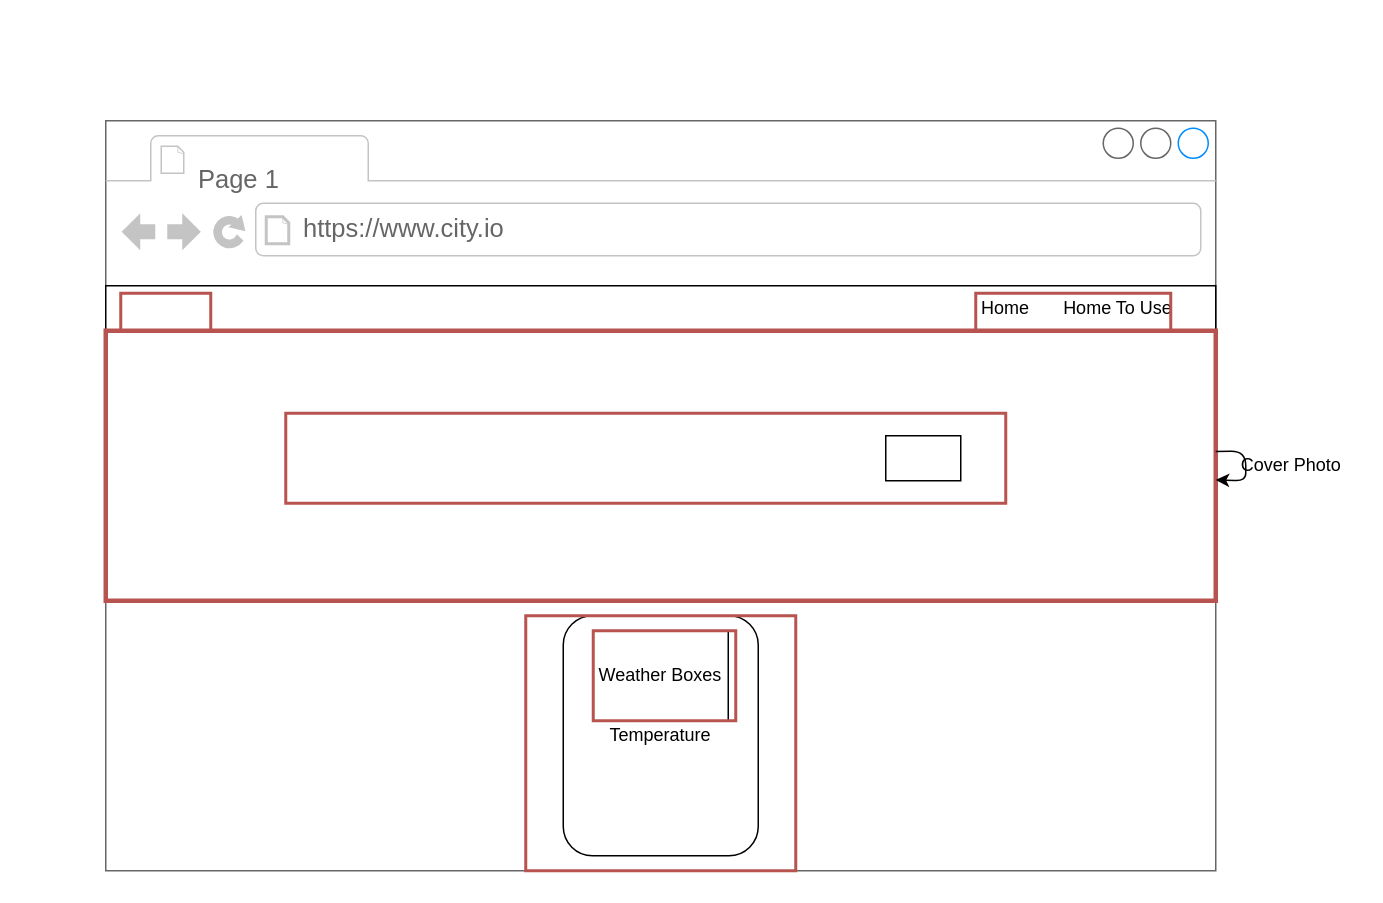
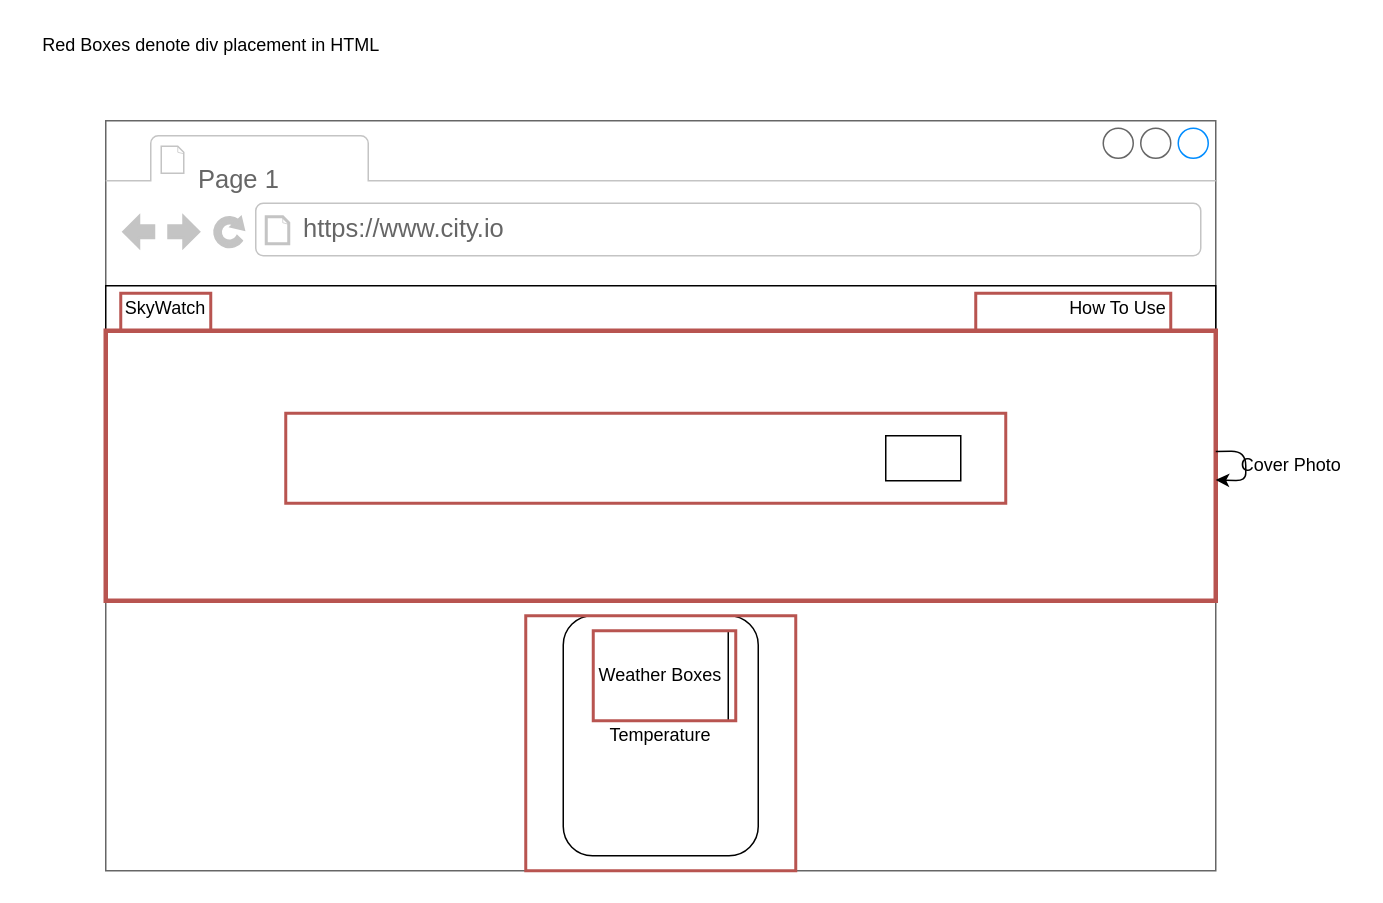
node "Red Boxes denote div placement in HTML": added
node "SkyWatch": added
node "Home": removed
node "Home To Use": label "Home To Use" -> "How To Use"
